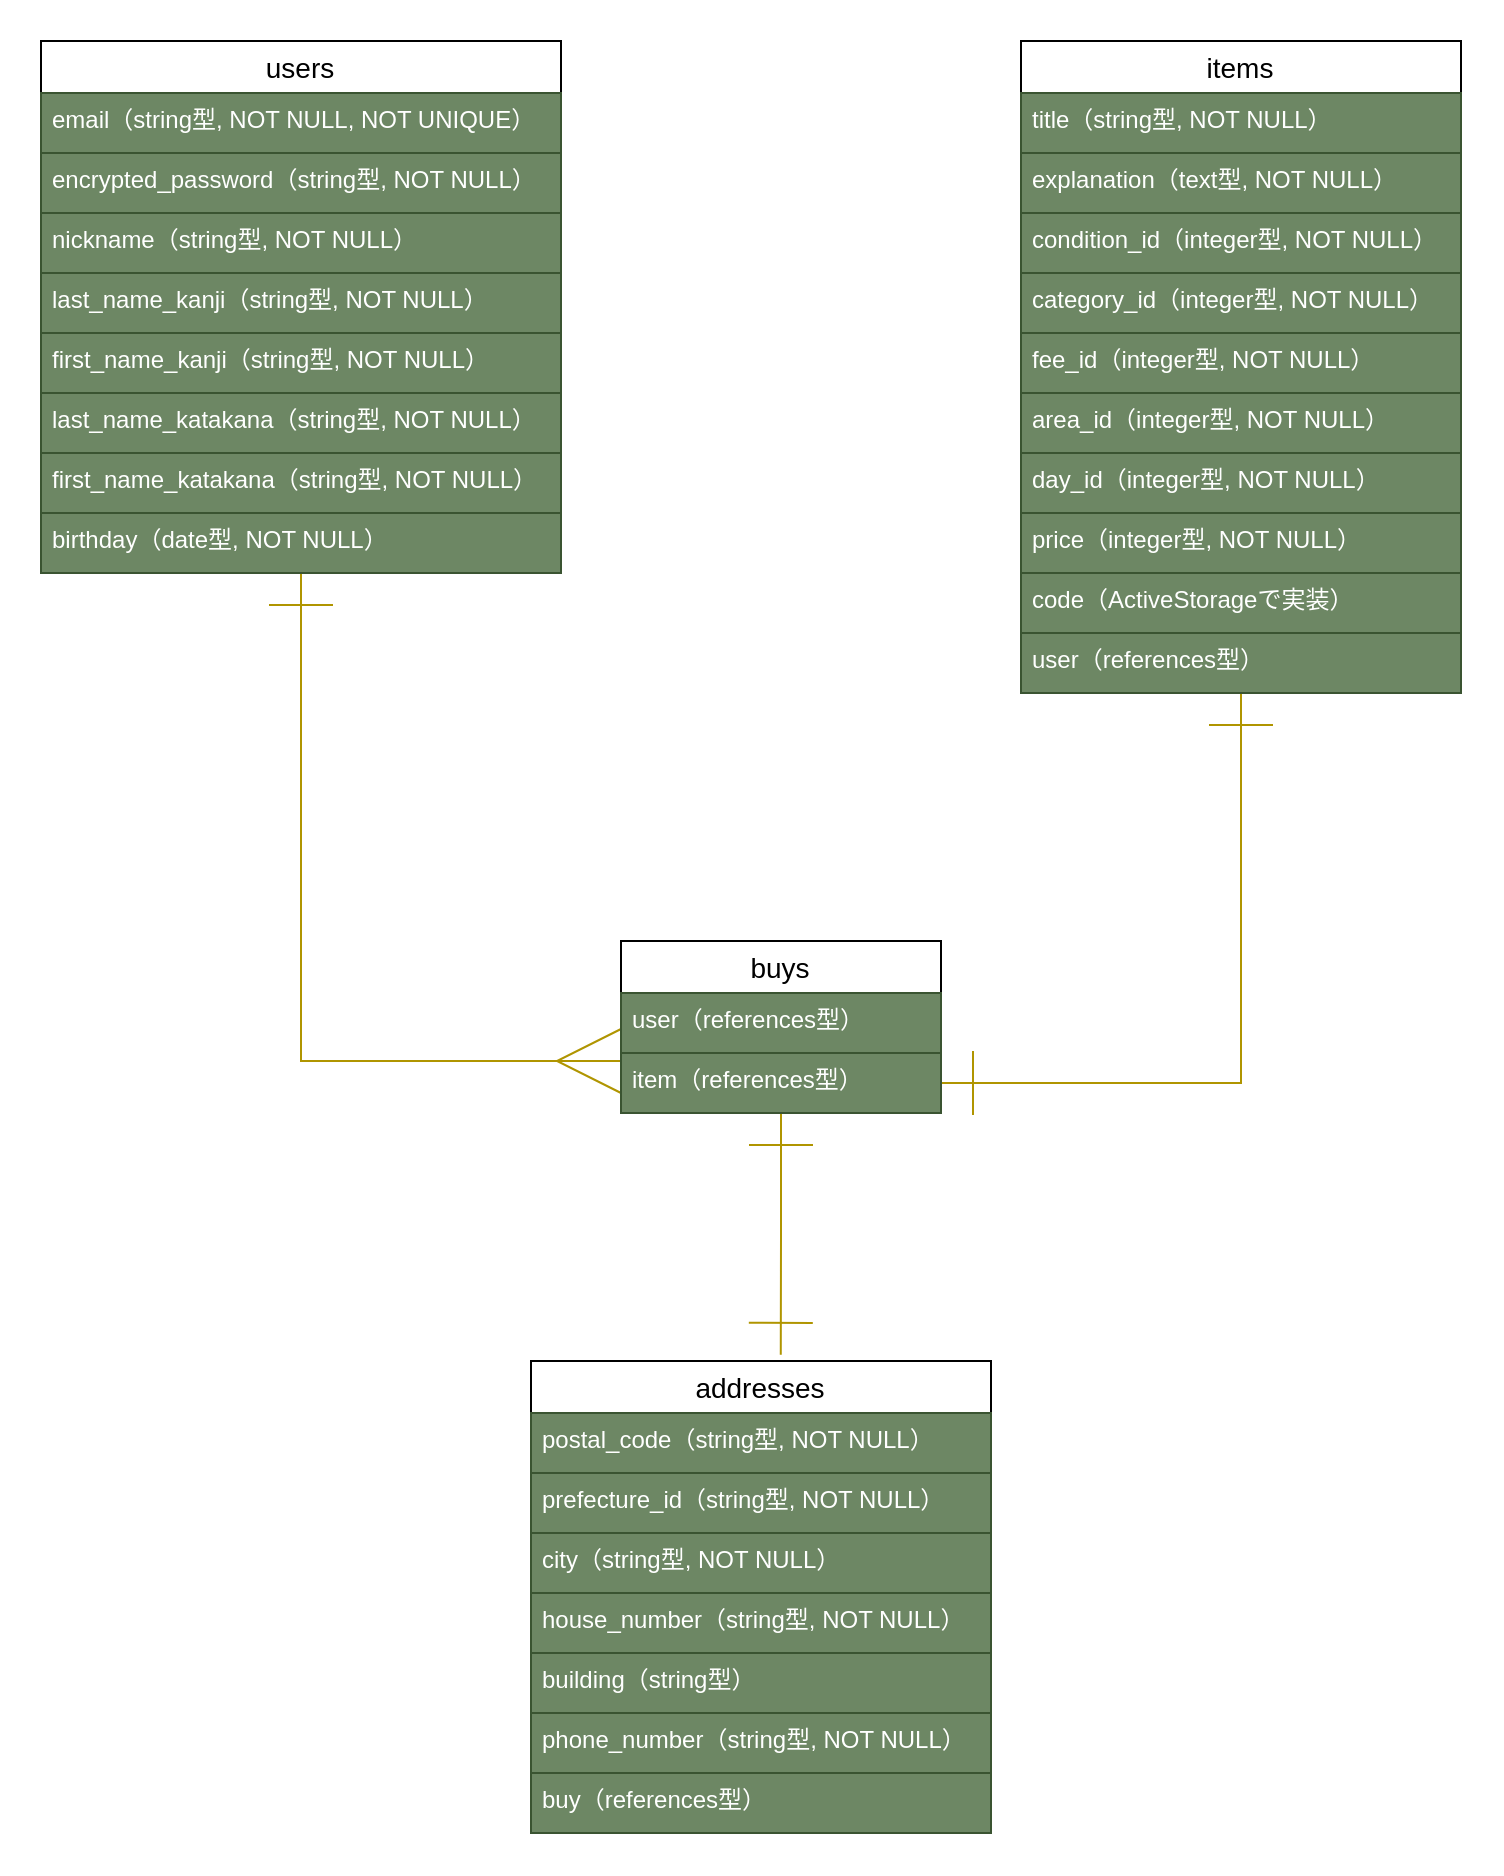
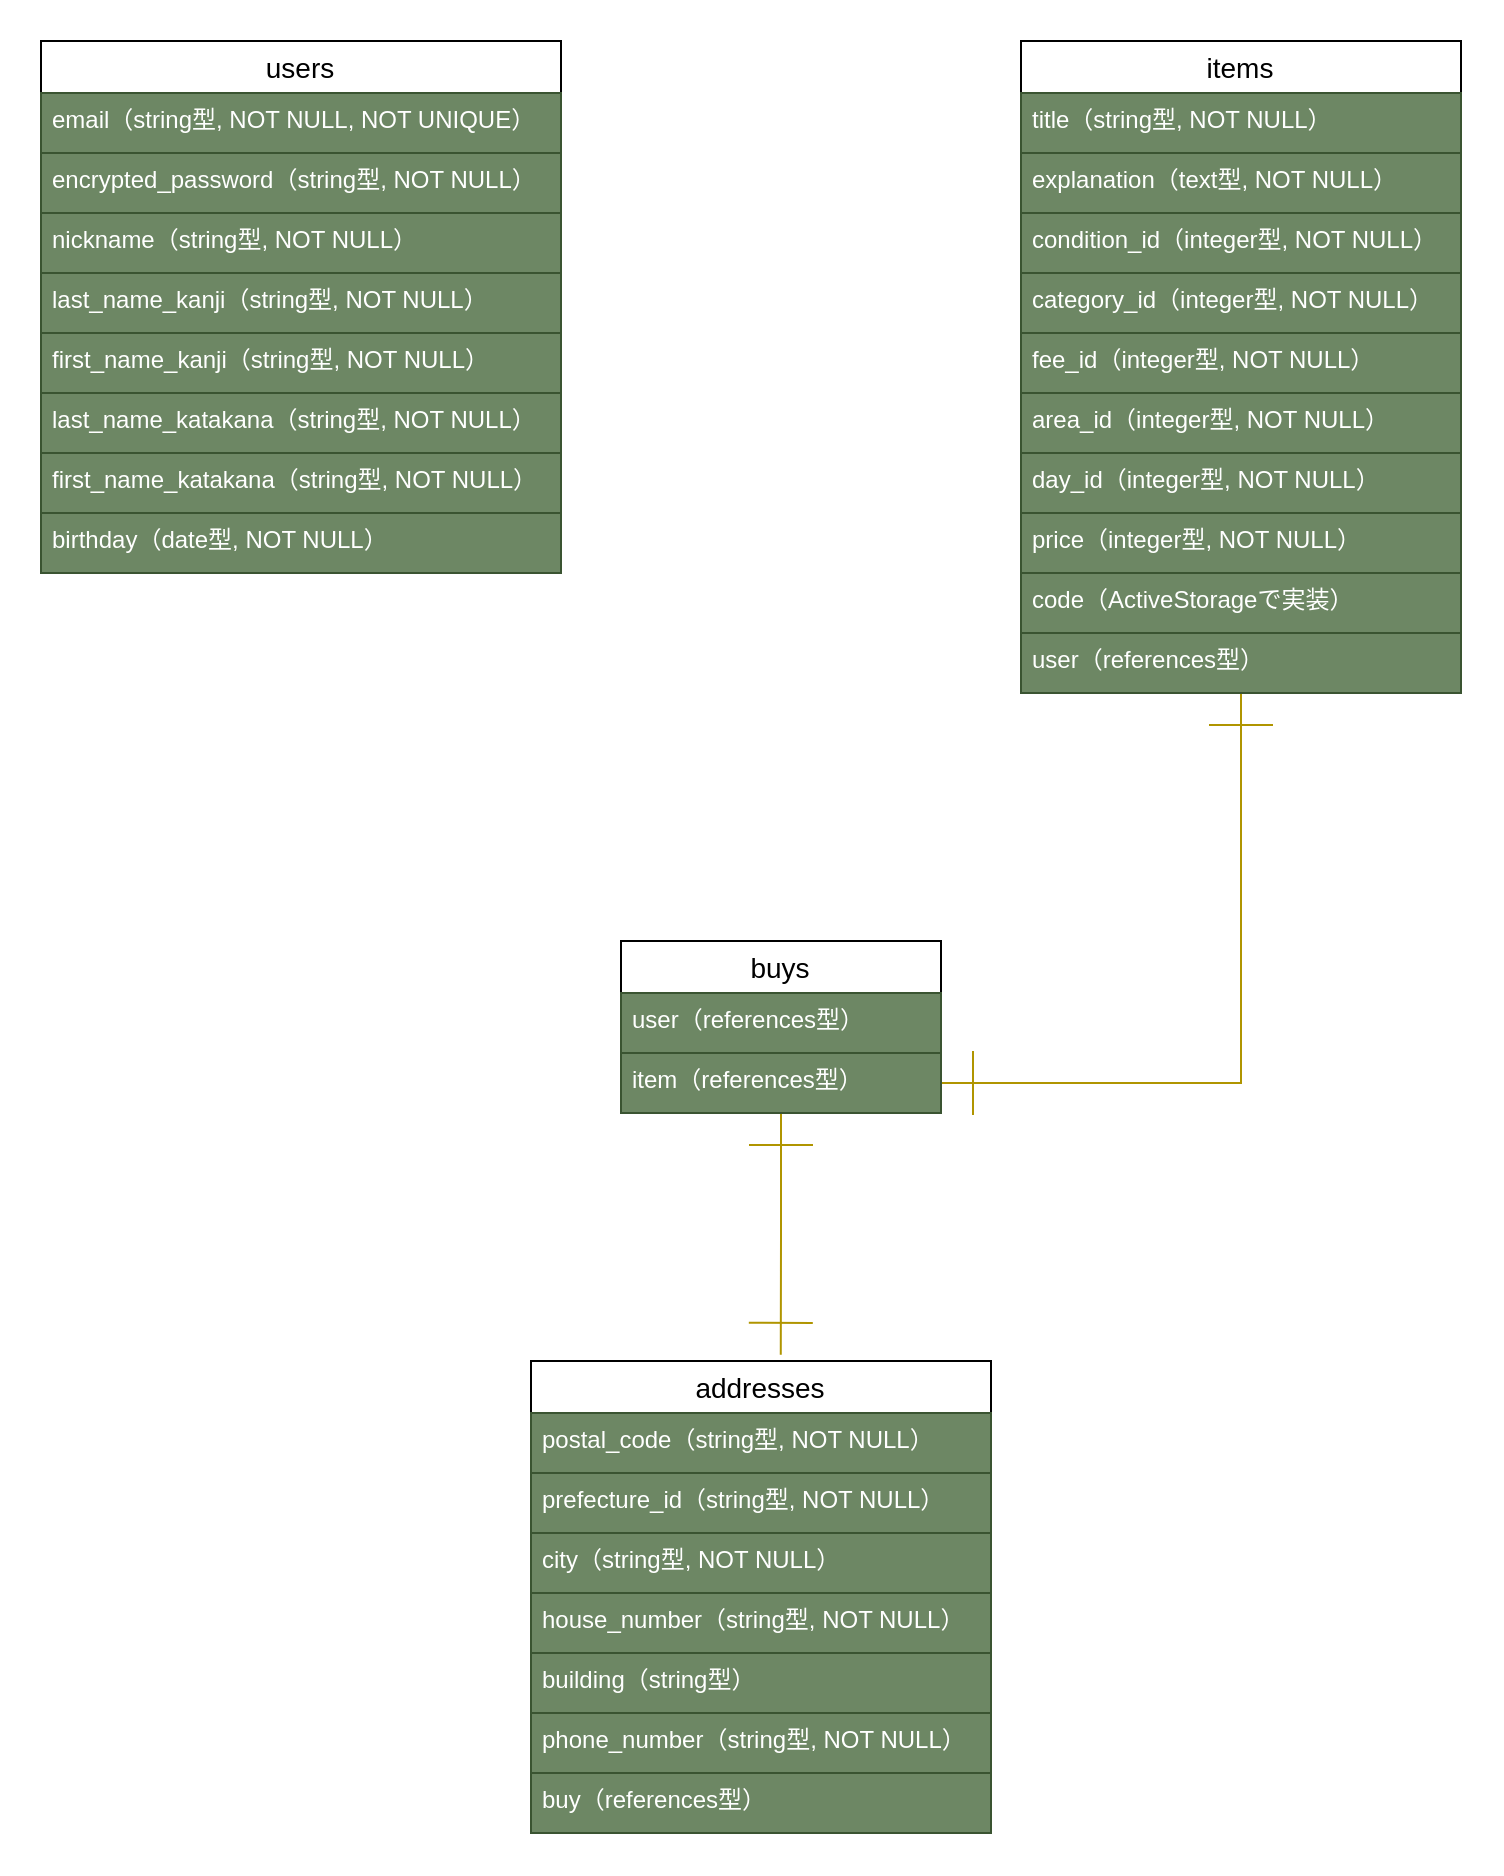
edge "users" -- "item（references型）": removed
